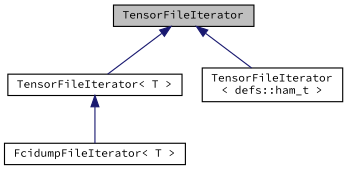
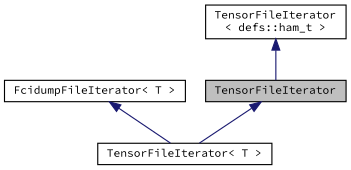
edge "TensorFileIterator < defs::ham_t >" -> "TensorFileIterator": reversed
edge "FcidumpFileIterator< T >" -> "TensorFileIterator< T >": reversed
